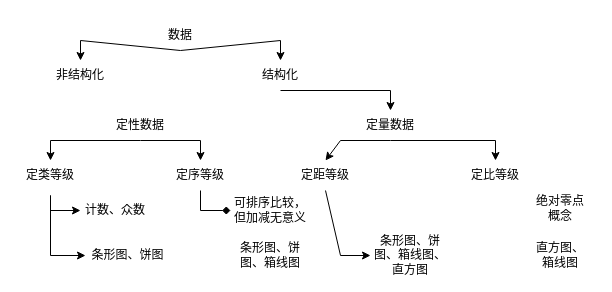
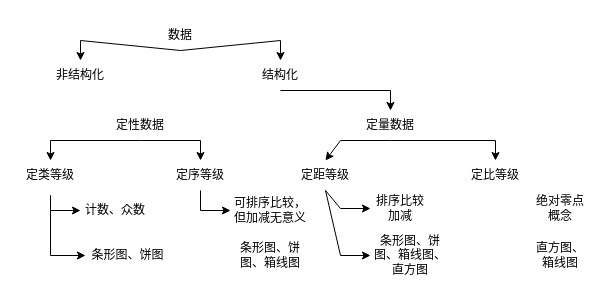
edge "定距等级" -> "排序比较加减": added
node "排序比较加减": added
edge "定序等级" -> "可排序比较，但加减无意义": arrowhead diamond -> classic
